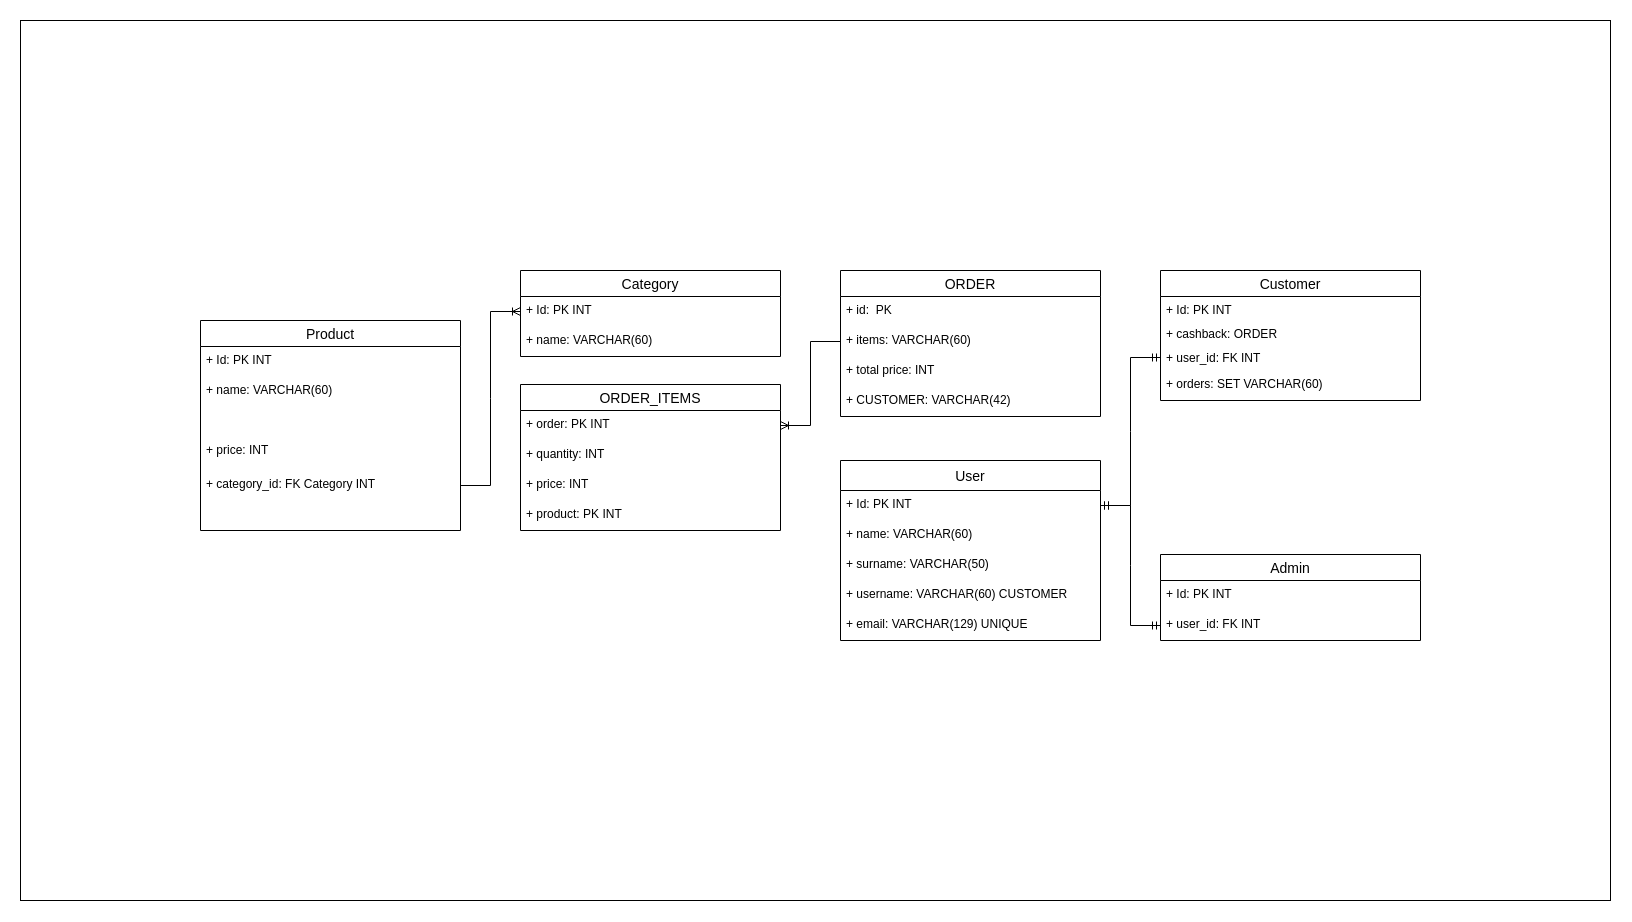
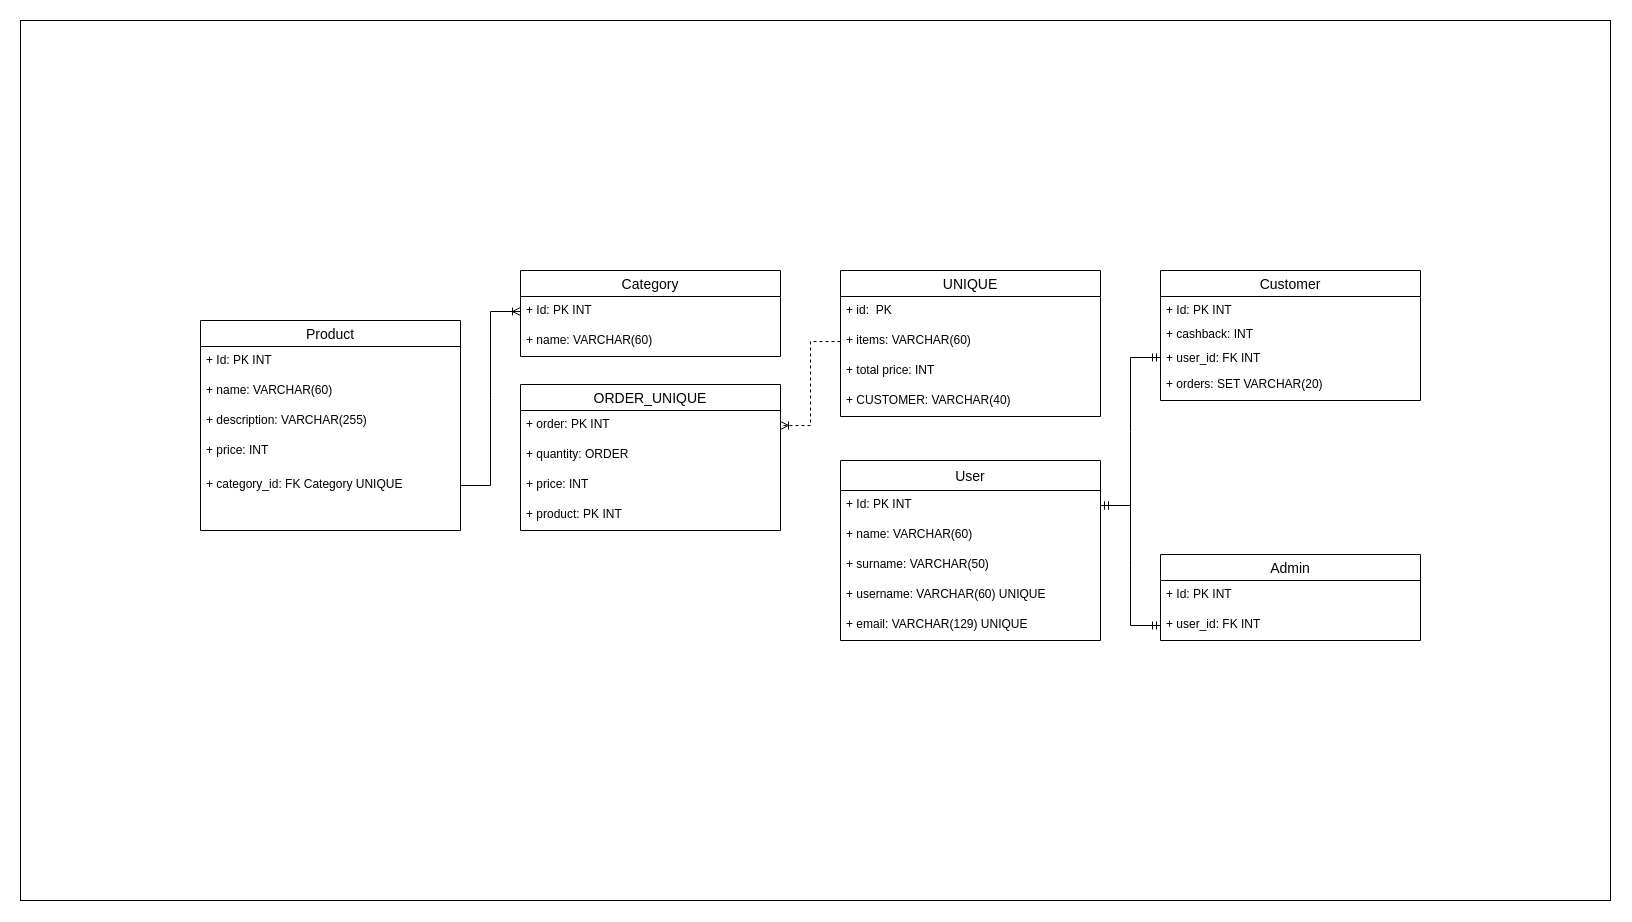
node "ORDER": label "ORDER" -> "UNIQUE"
node "+ cashback: ORDER": label "+ cashback: ORDER" -> "+ cashback: INT"
edge "+ items: VARCHAR(60)" -> "+ order: PK INT": style solid -> dashed
node "+ orders: SET VARCHAR(60)": label "+ orders: SET VARCHAR(60)" -> "+ orders: SET VARCHAR(20)"
node "ORDER_ITEMS": label "ORDER_ITEMS" -> "ORDER_UNIQUE"
node "+ CUSTOMER: VARCHAR(42)": label "+ CUSTOMER: VARCHAR(42)" -> "+ CUSTOMER: VARCHAR(40)"
node "+ description: VARCHAR(255)": added
node "+ quantity: INT": label "+ quantity: INT" -> "+ quantity: ORDER"
node "+ category_id: FK Category INT": label "+ category_id: FK Category INT" -> "+ category_id: FK Category UNIQUE"
node "+ username: VARCHAR(60) CUSTOMER": label "+ username: VARCHAR(60) CUSTOMER" -> "+ username: VARCHAR(60) UNIQUE"
